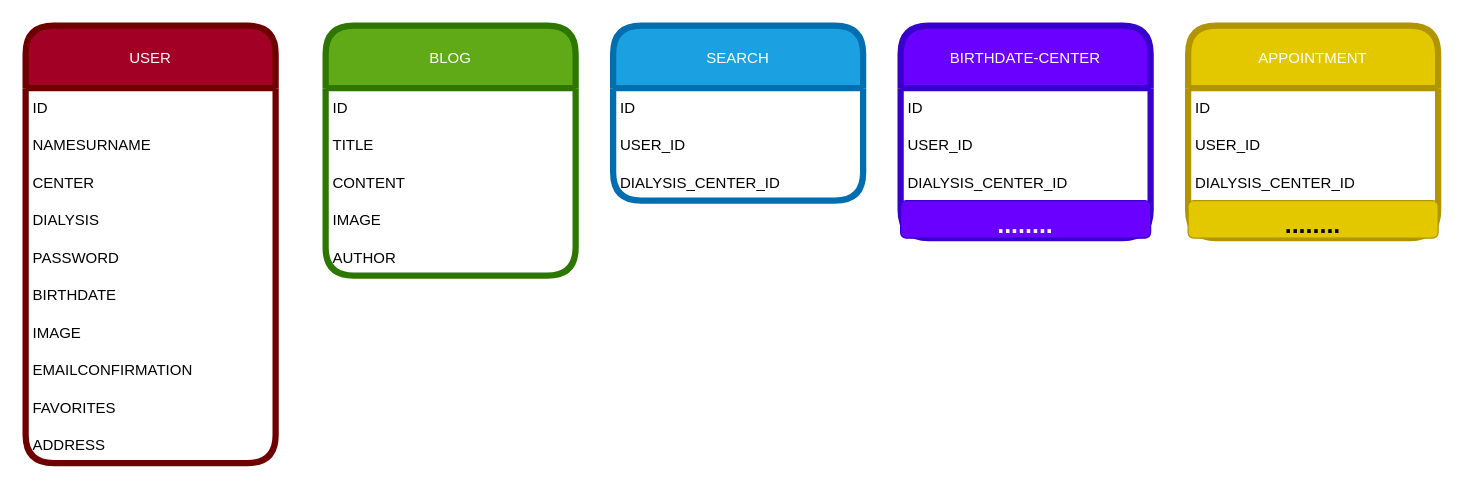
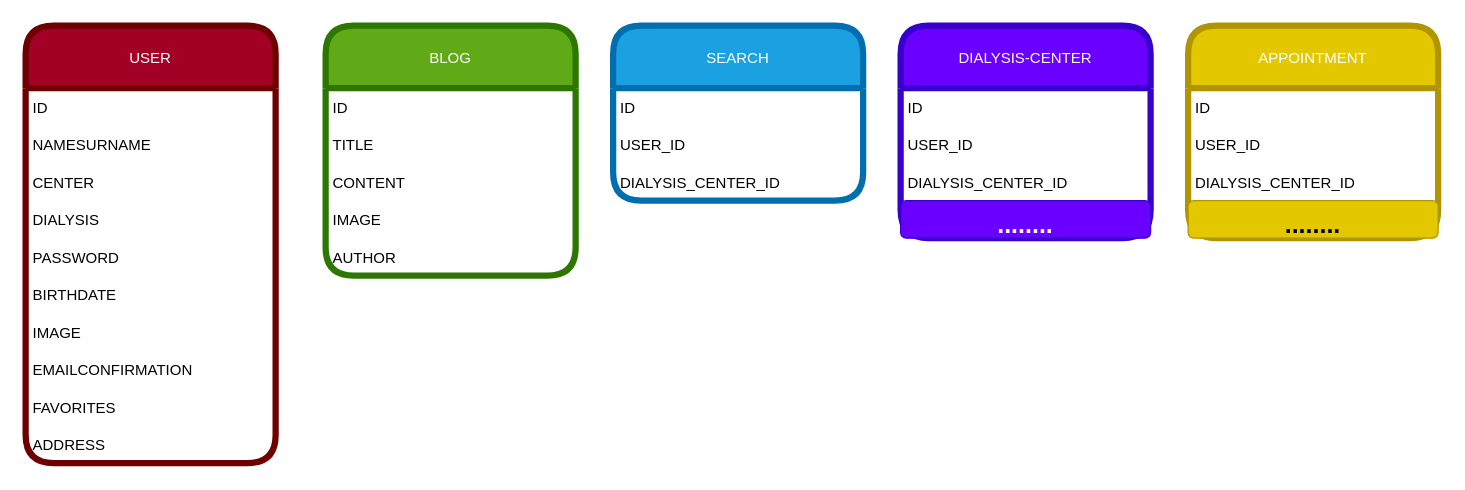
node "BIRTHDATE-CENTER": label "BIRTHDATE-CENTER" -> "DIALYSIS-CENTER"
